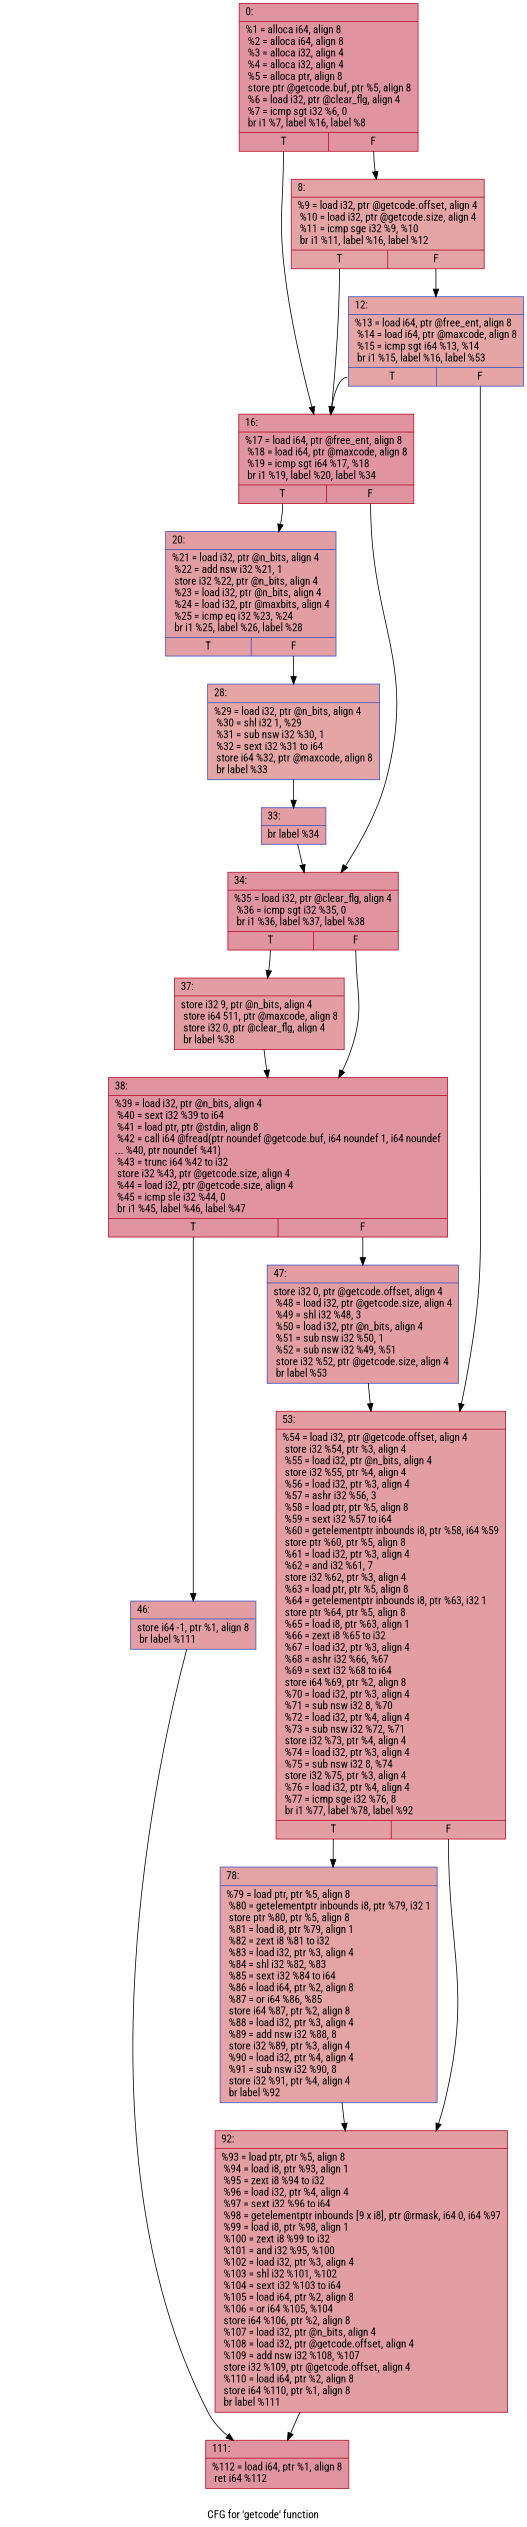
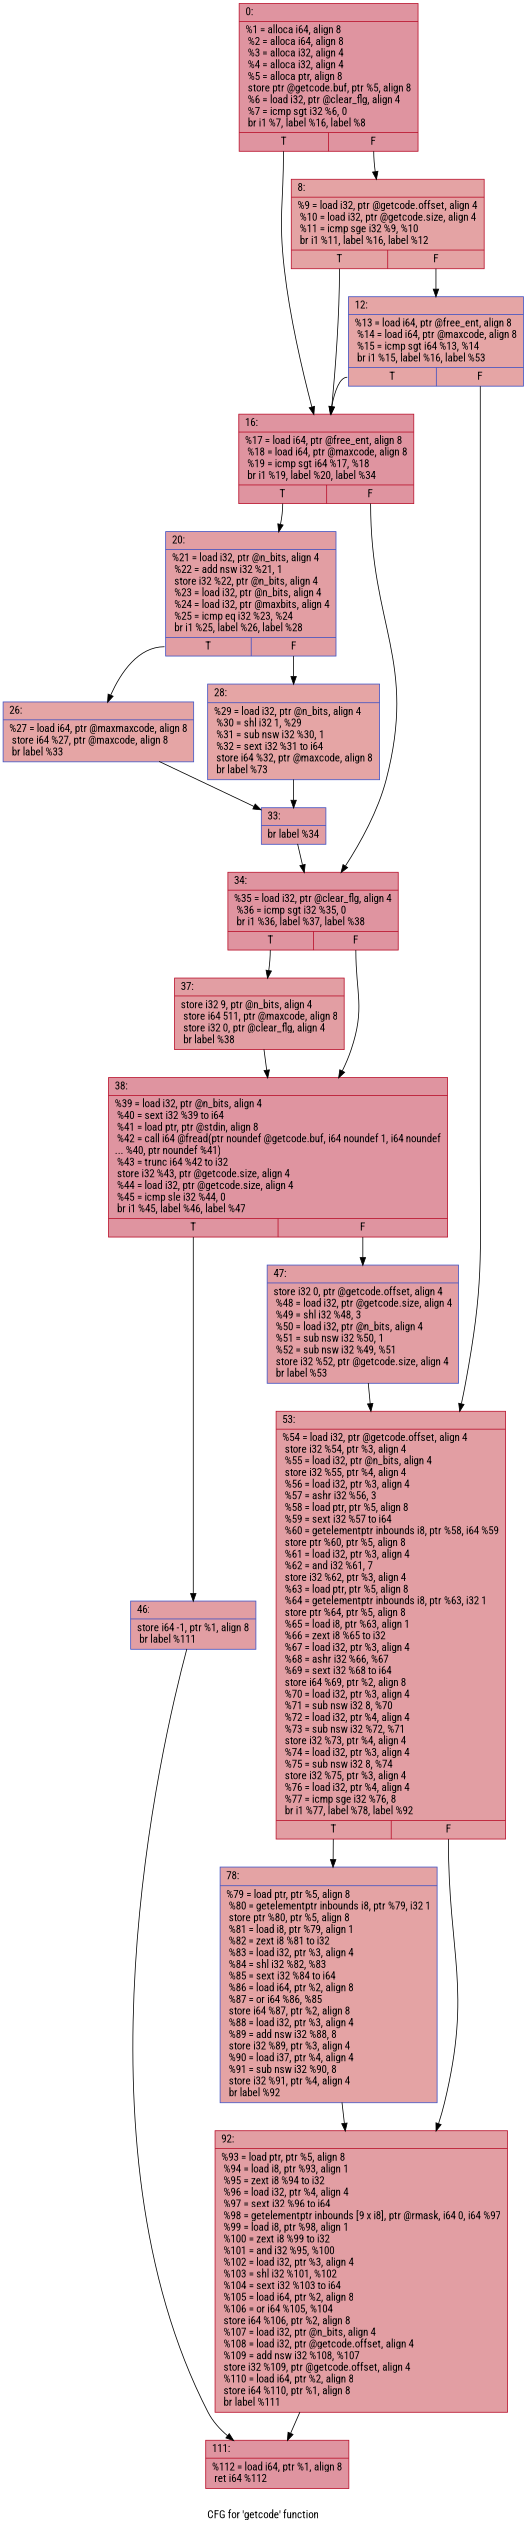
node "26:": added
node "28:": text "br label %33" -> "br label %73"
node "78:": text "%90 = load i32, ptr %4, align 4" -> "%90 = load i37, ptr %4, align 4"
